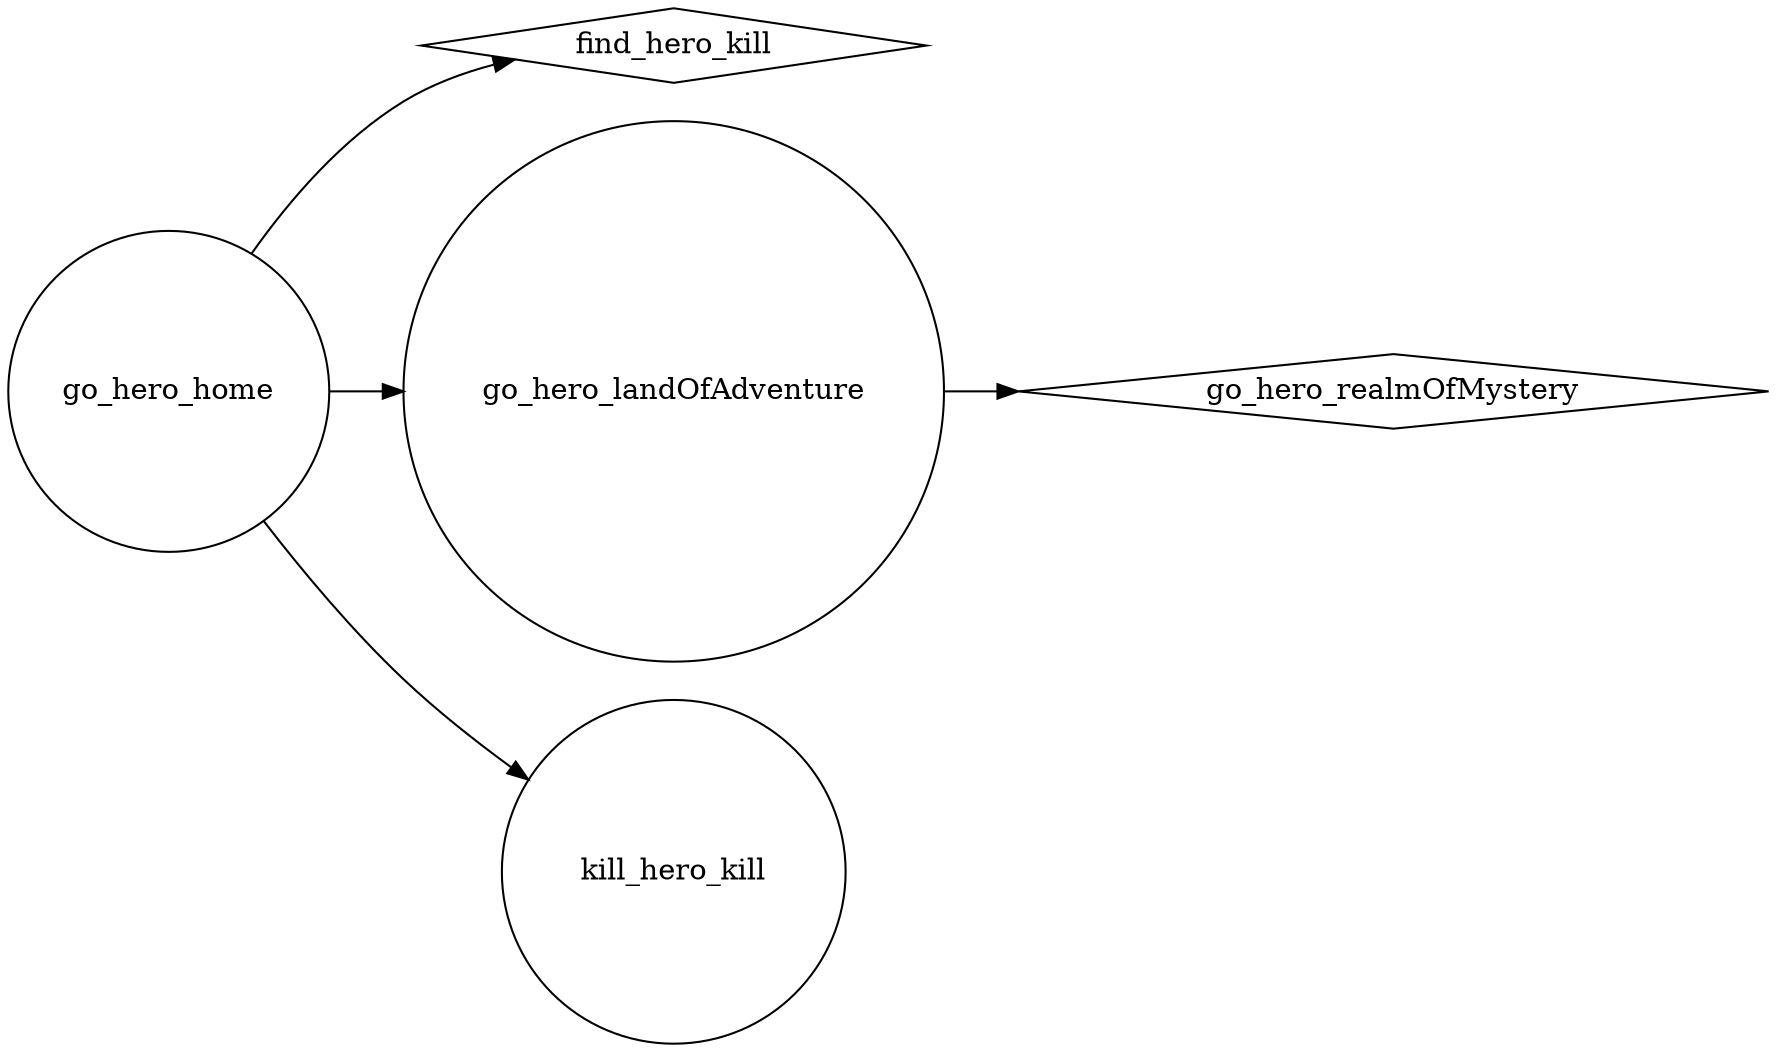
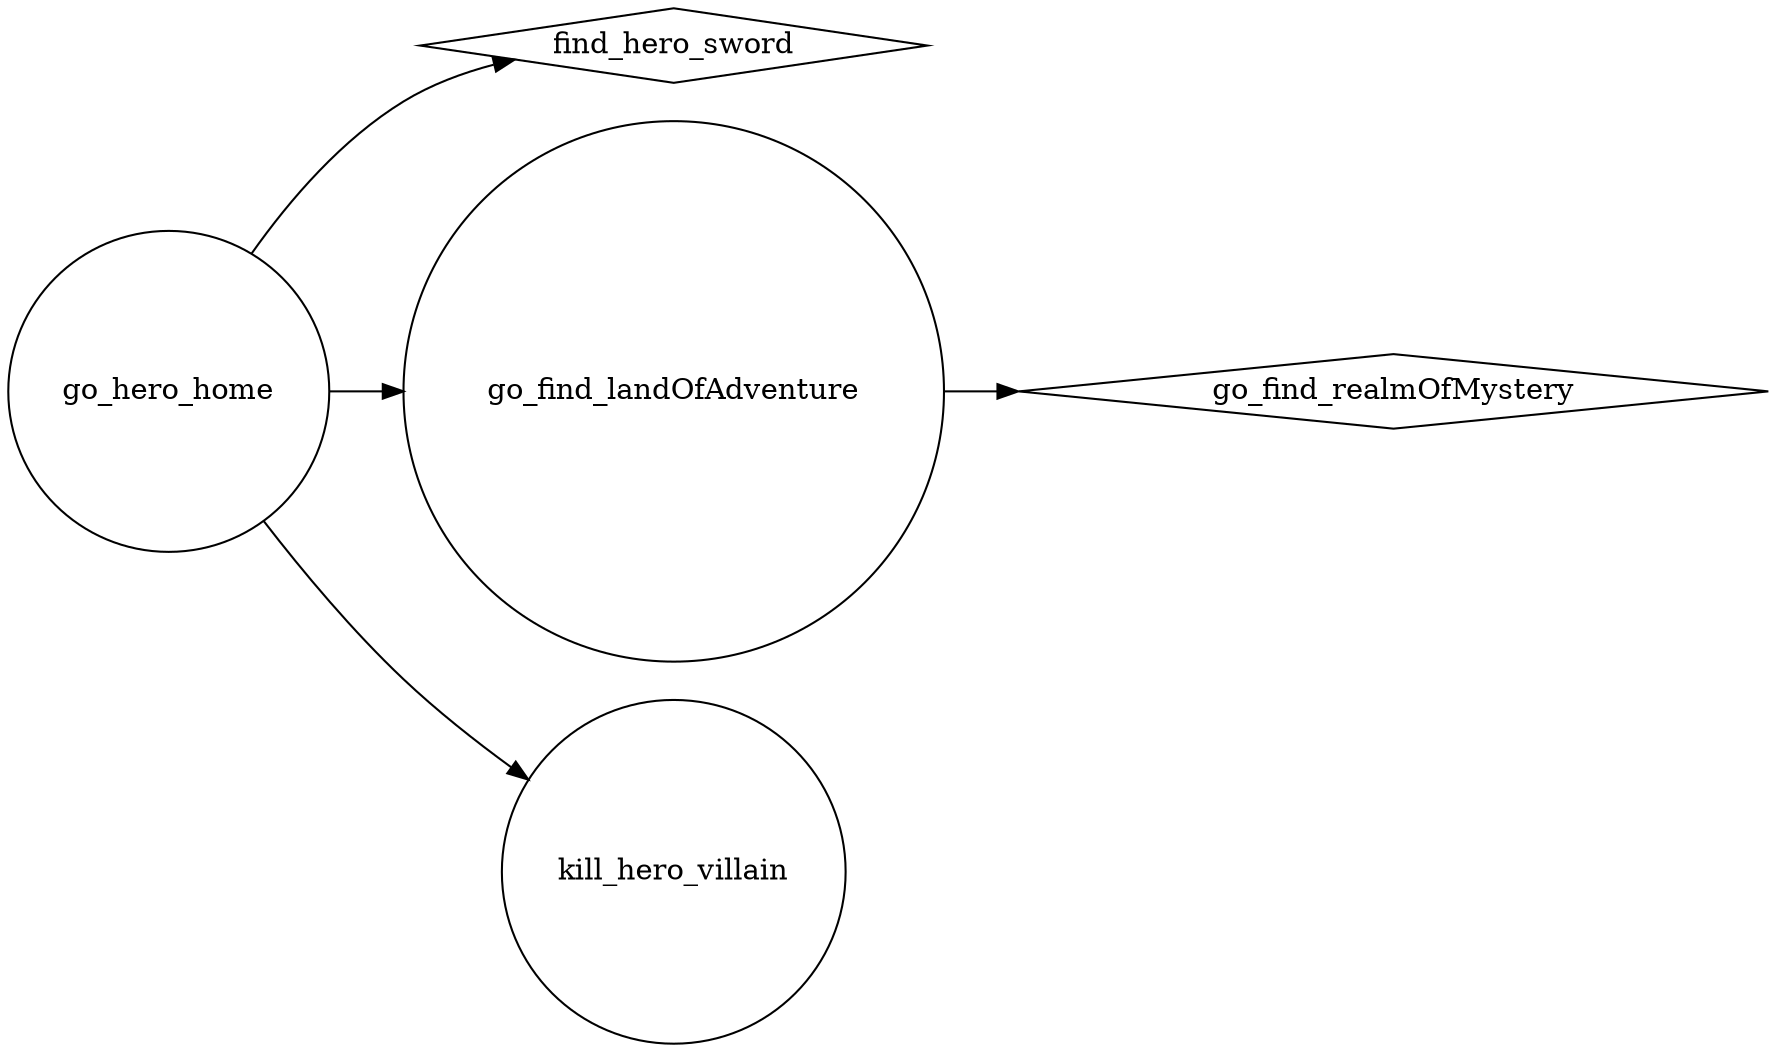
node "find_hero_kill": label "find_hero_kill" -> "find_hero_sword"
node "go_hero_landOfAdventure": label "go_hero_landOfAdventure" -> "go_find_landOfAdventure"
node "go_hero_realmOfMystery": label "go_hero_realmOfMystery" -> "go_find_realmOfMystery"
node "kill_hero_kill": label "kill_hero_kill" -> "kill_hero_villain"
